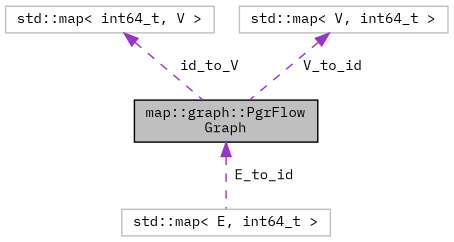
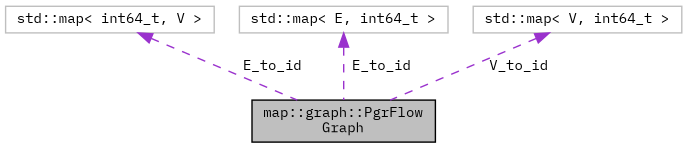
edge "map::graph::PgrFlow Graph" -> "std::map< int64_t, V >": label " id_to_V" -> " E_to_id"
edge "std::map< E, int64_t >" -> "map::graph::PgrFlow Graph": reversed
